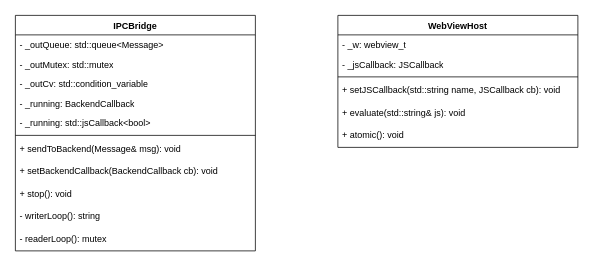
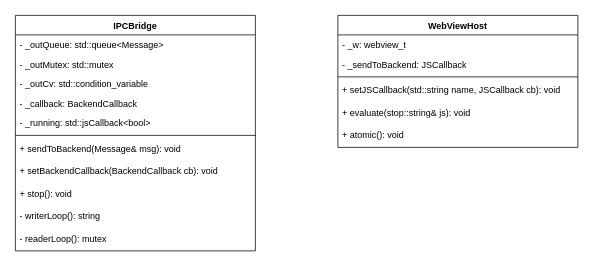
node "- _jsCallback: JSCallback": label "- _jsCallback: JSCallback" -> "- _sendToBackend: JSCallback"
node "- _running: BackendCallback": label "- _running: BackendCallback" -> "- _callback: BackendCallback"
node "+ evaluate(std::string& js): void": label "+ evaluate(std::string& js): void" -> "+ evaluate(stop::string& js): void"
